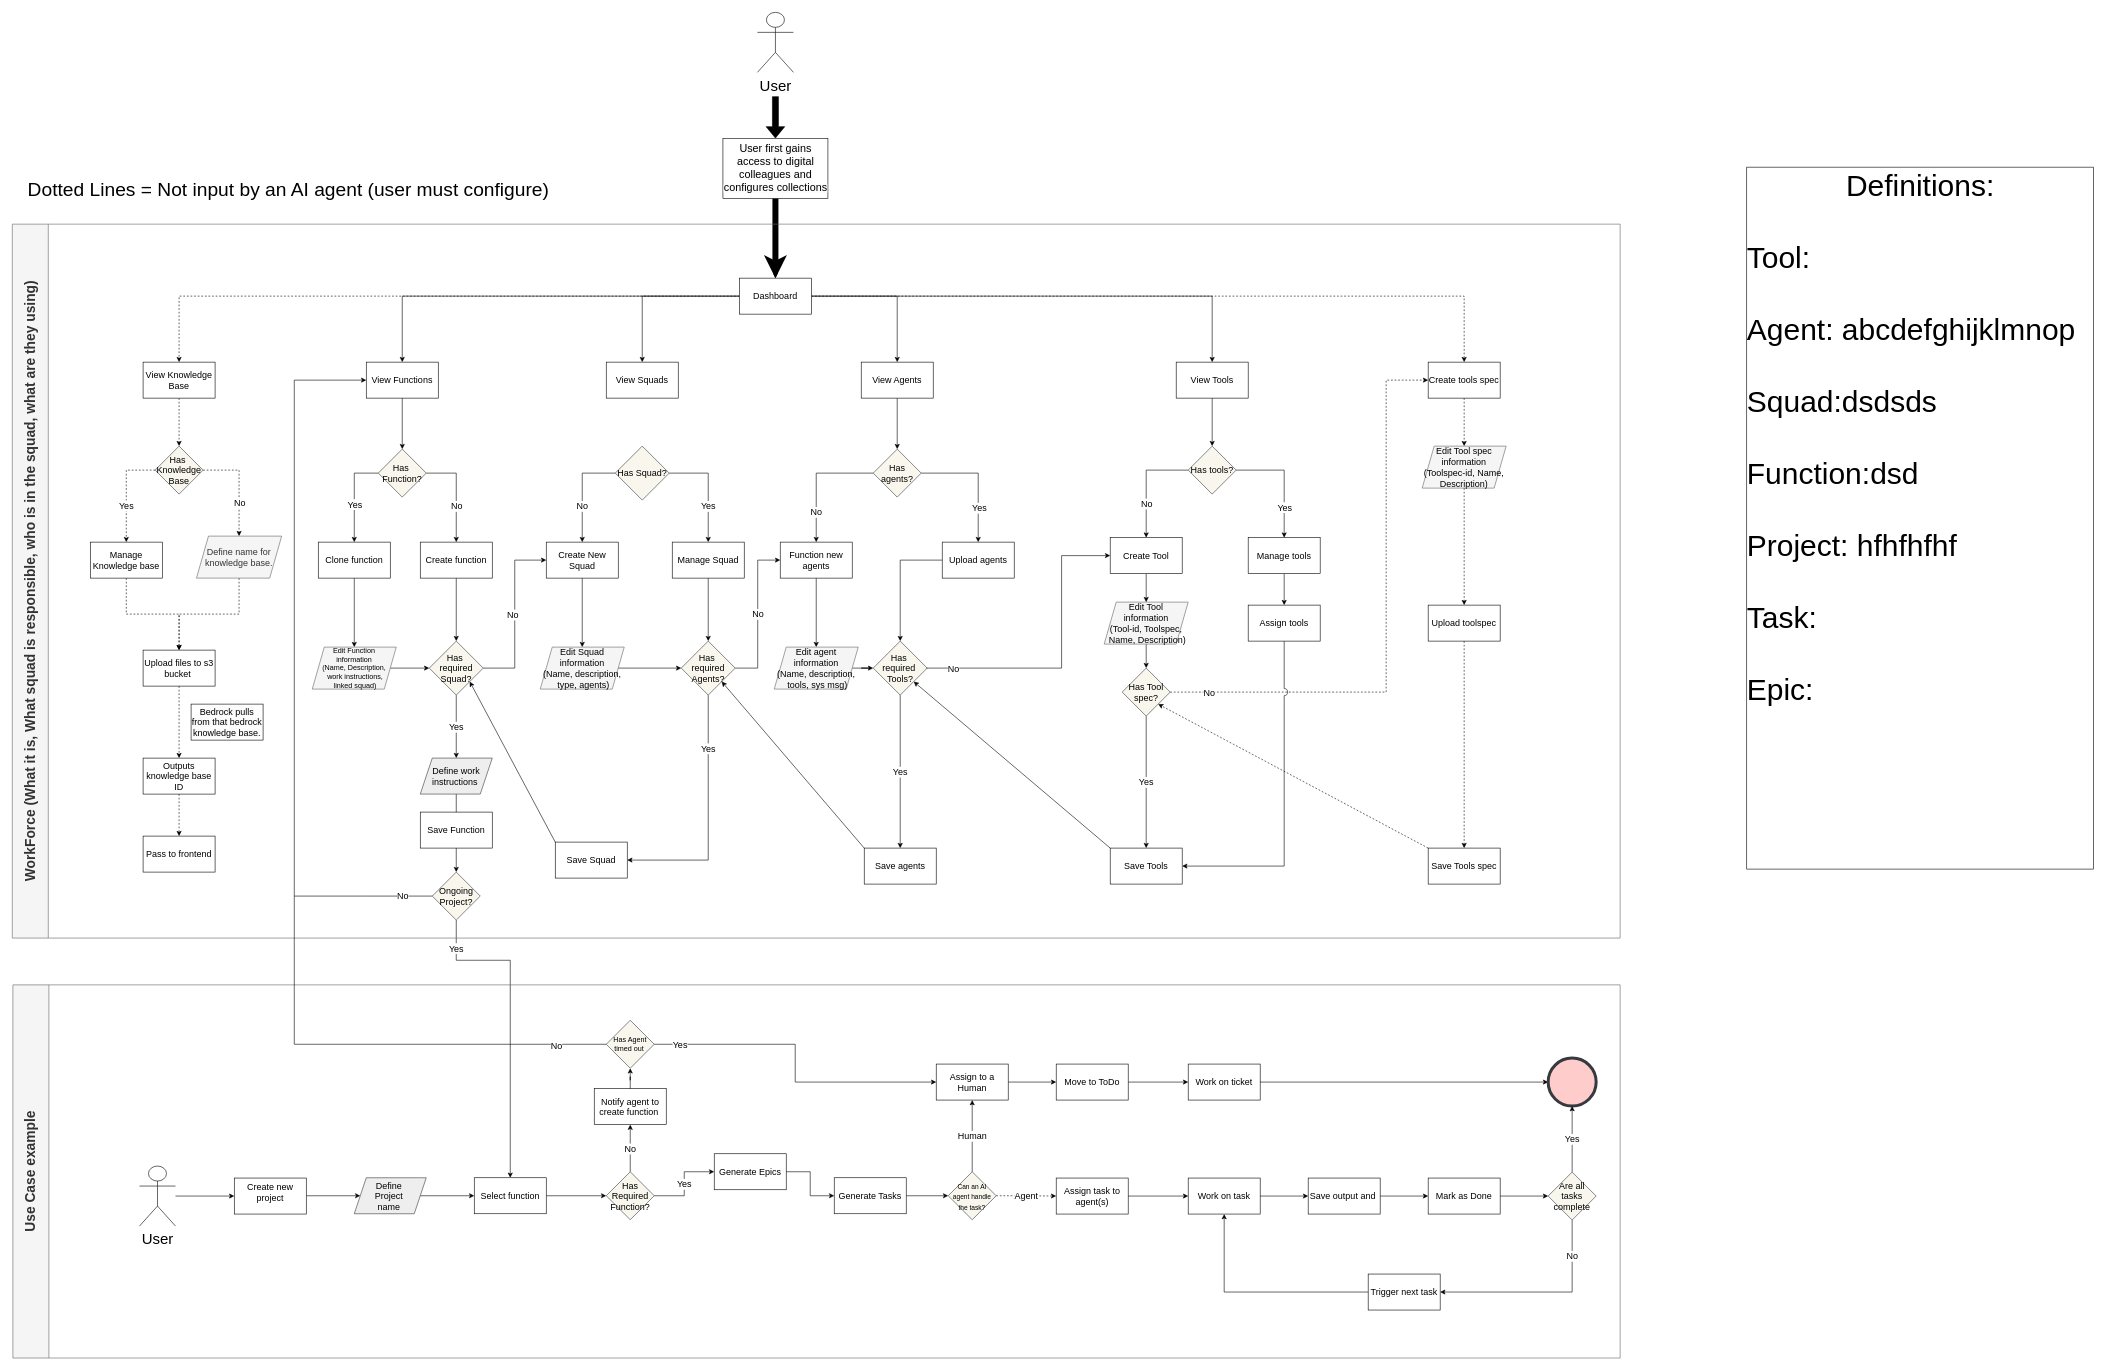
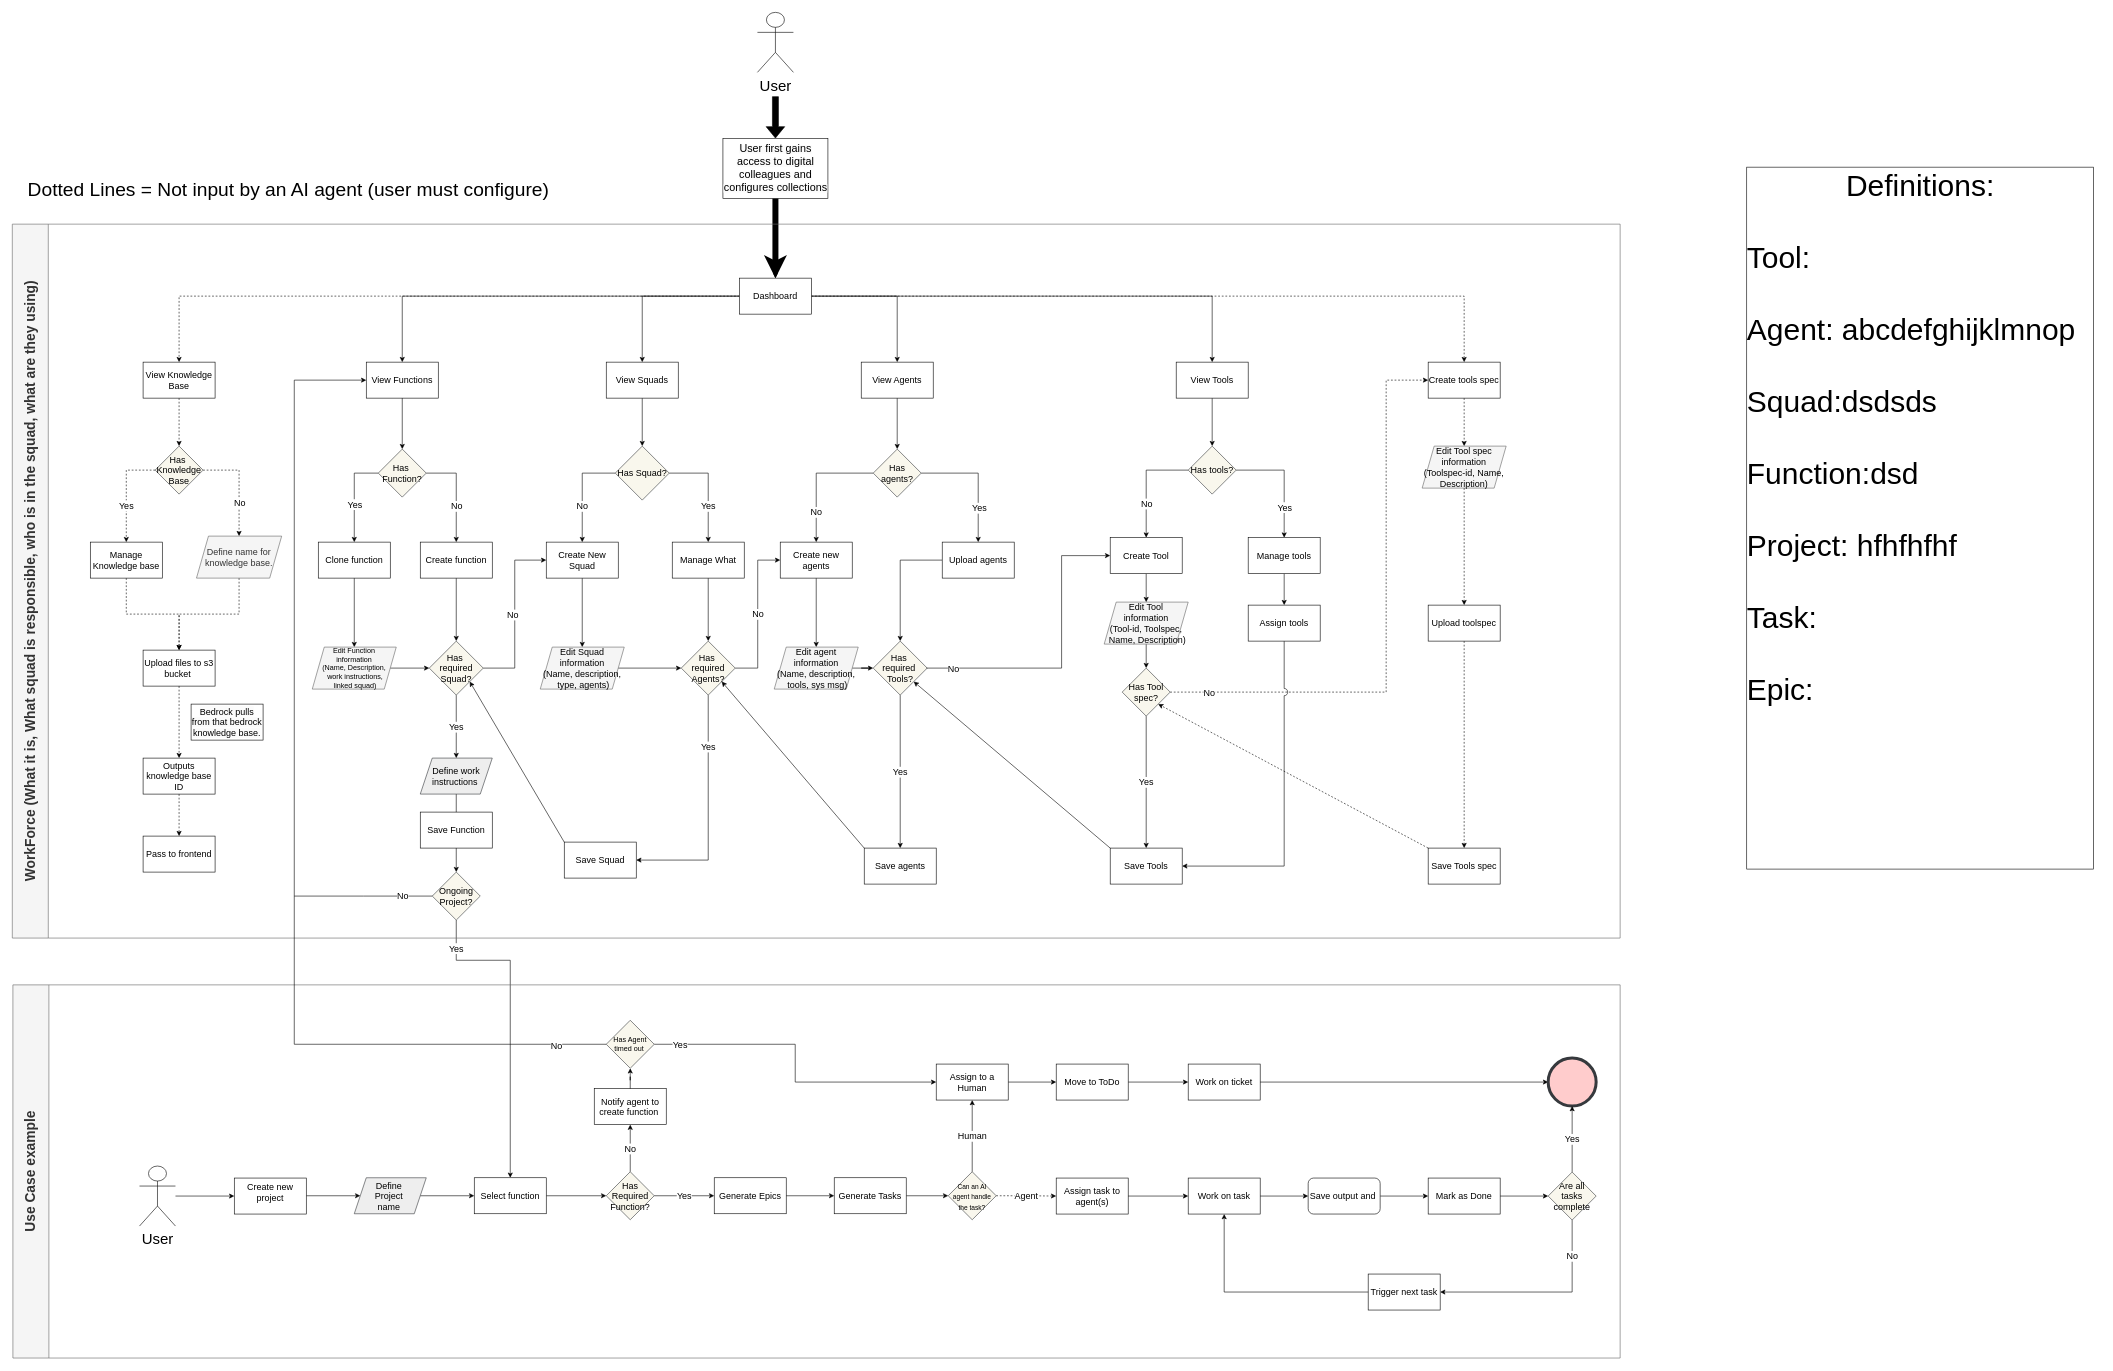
edge "View Squads" -> "Has Squad?": added
node "Manage Squad": label "Manage Squad" -> "Manage What"
node "Function new agents": label "Function new agents" -> "Create new agents"
node "Save Squad": moved (591, 860) -> (600, 860)
node "Generate Epics": moved (750, 1172) -> (750, 1196)
node "Save output and": shape rectangle -> rounded rectangle
